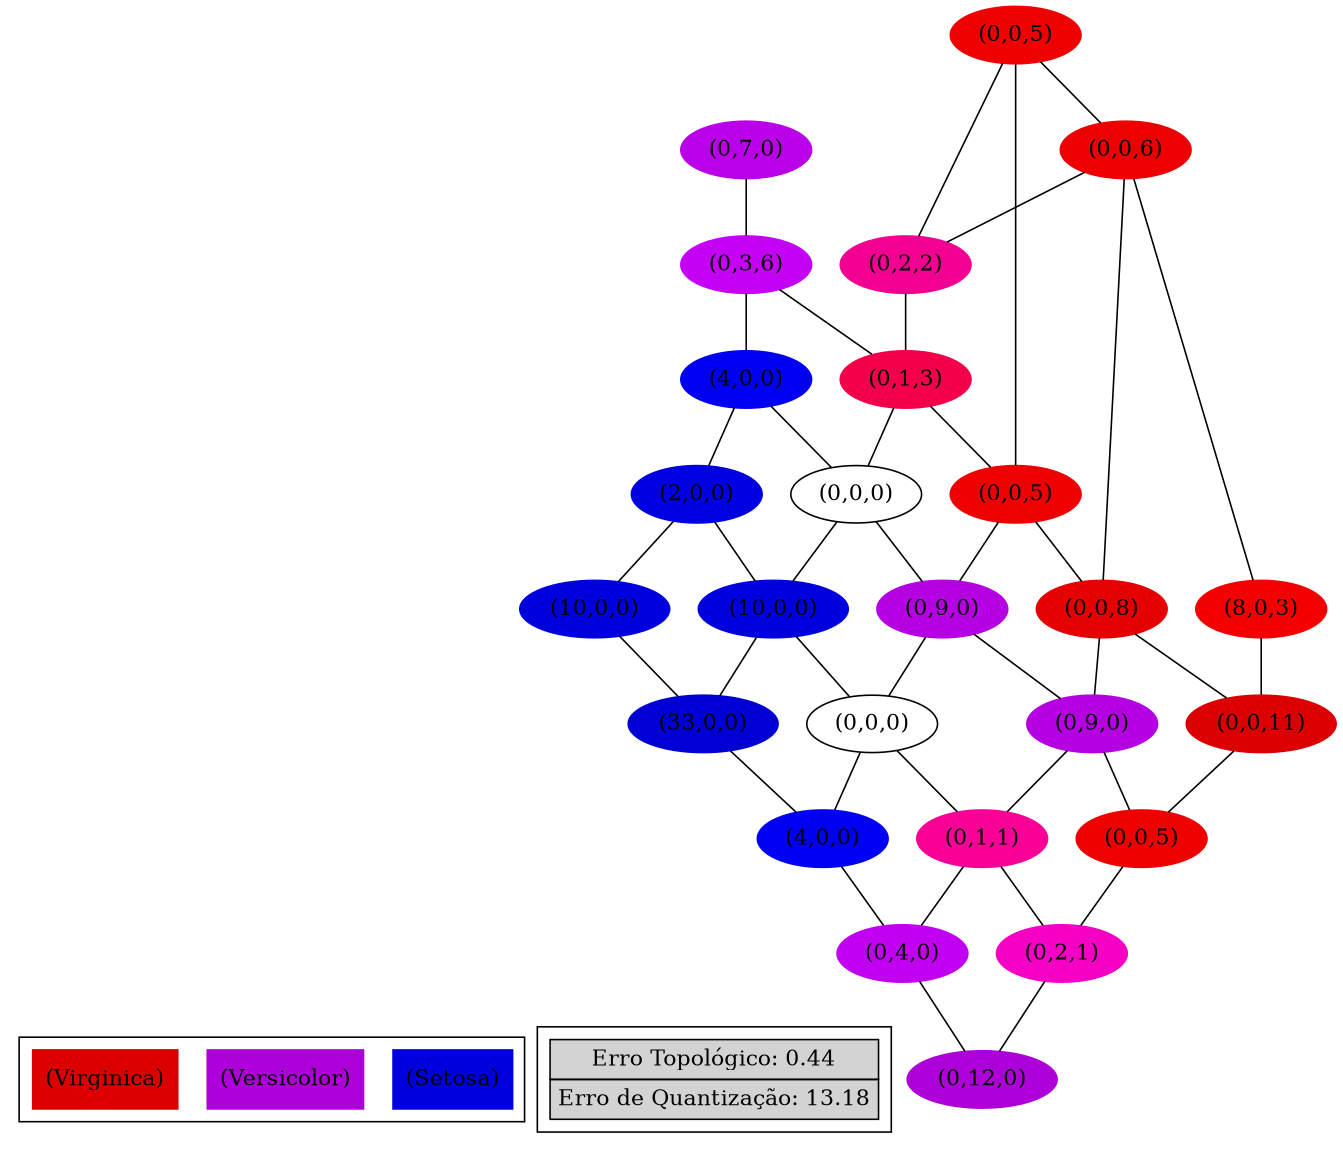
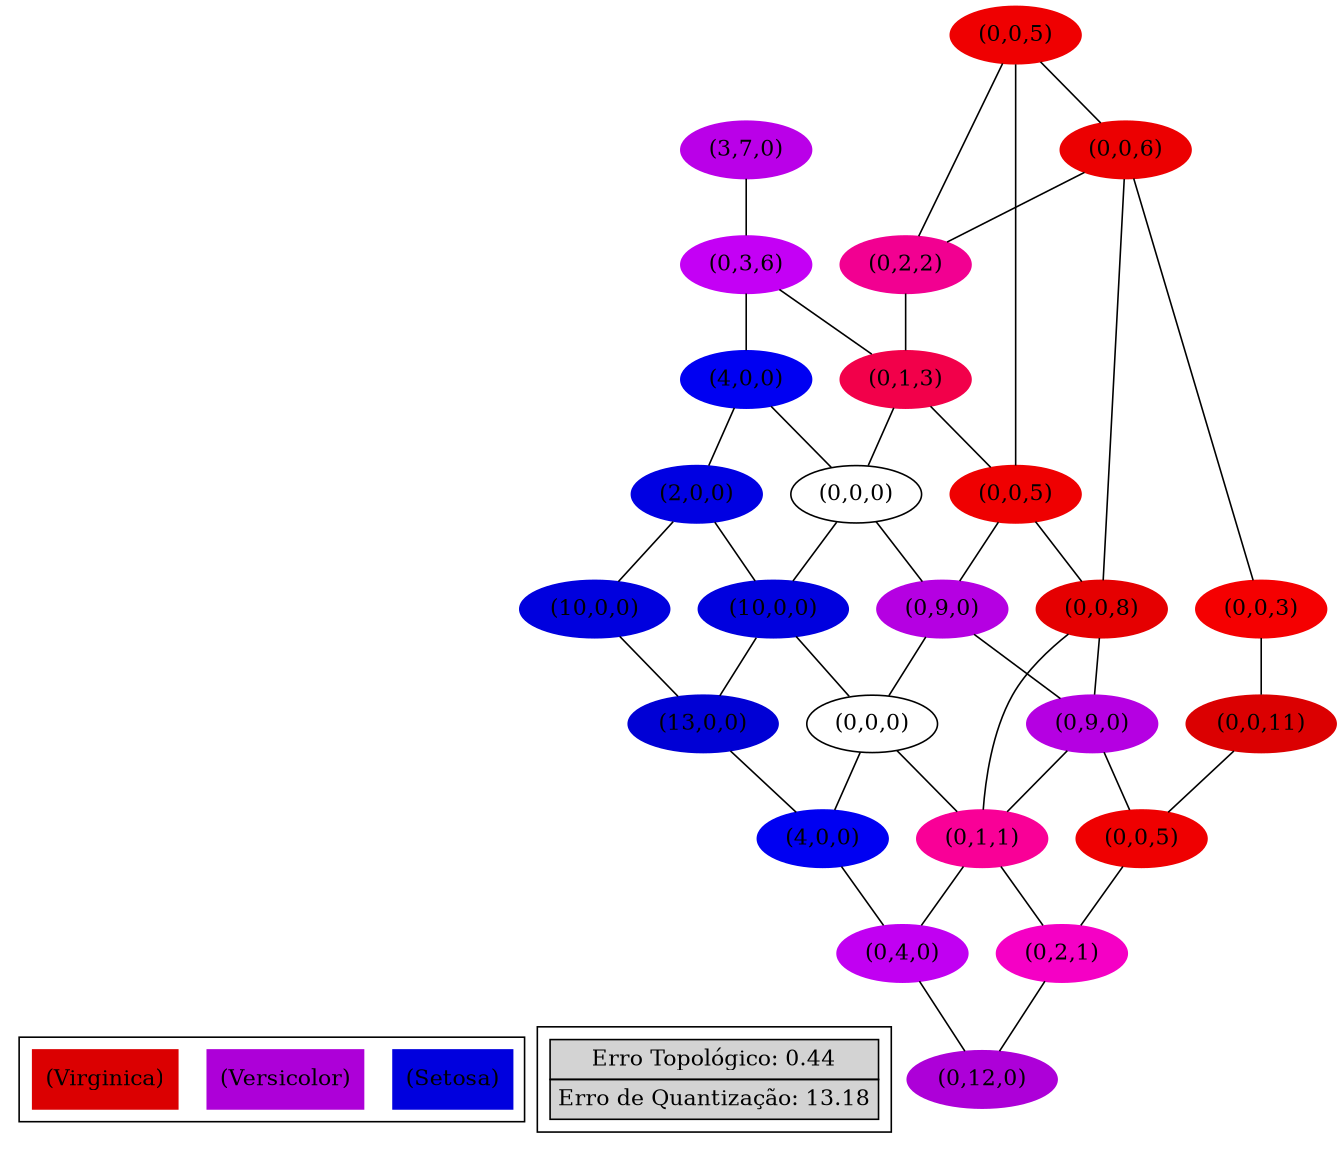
node "(0,7,0)": label "(0,7,0)" -> "(3,7,0)"
node "(8,0,3)": label "(8,0,3)" -> "(0,0,3)"
edge "(0,0,8)" -- "(0,0,11)": now "(0,0,8)" -- "(0,1,1)"
node "(33,0,0)": label "(33,0,0)" -> "(13,0,0)"
